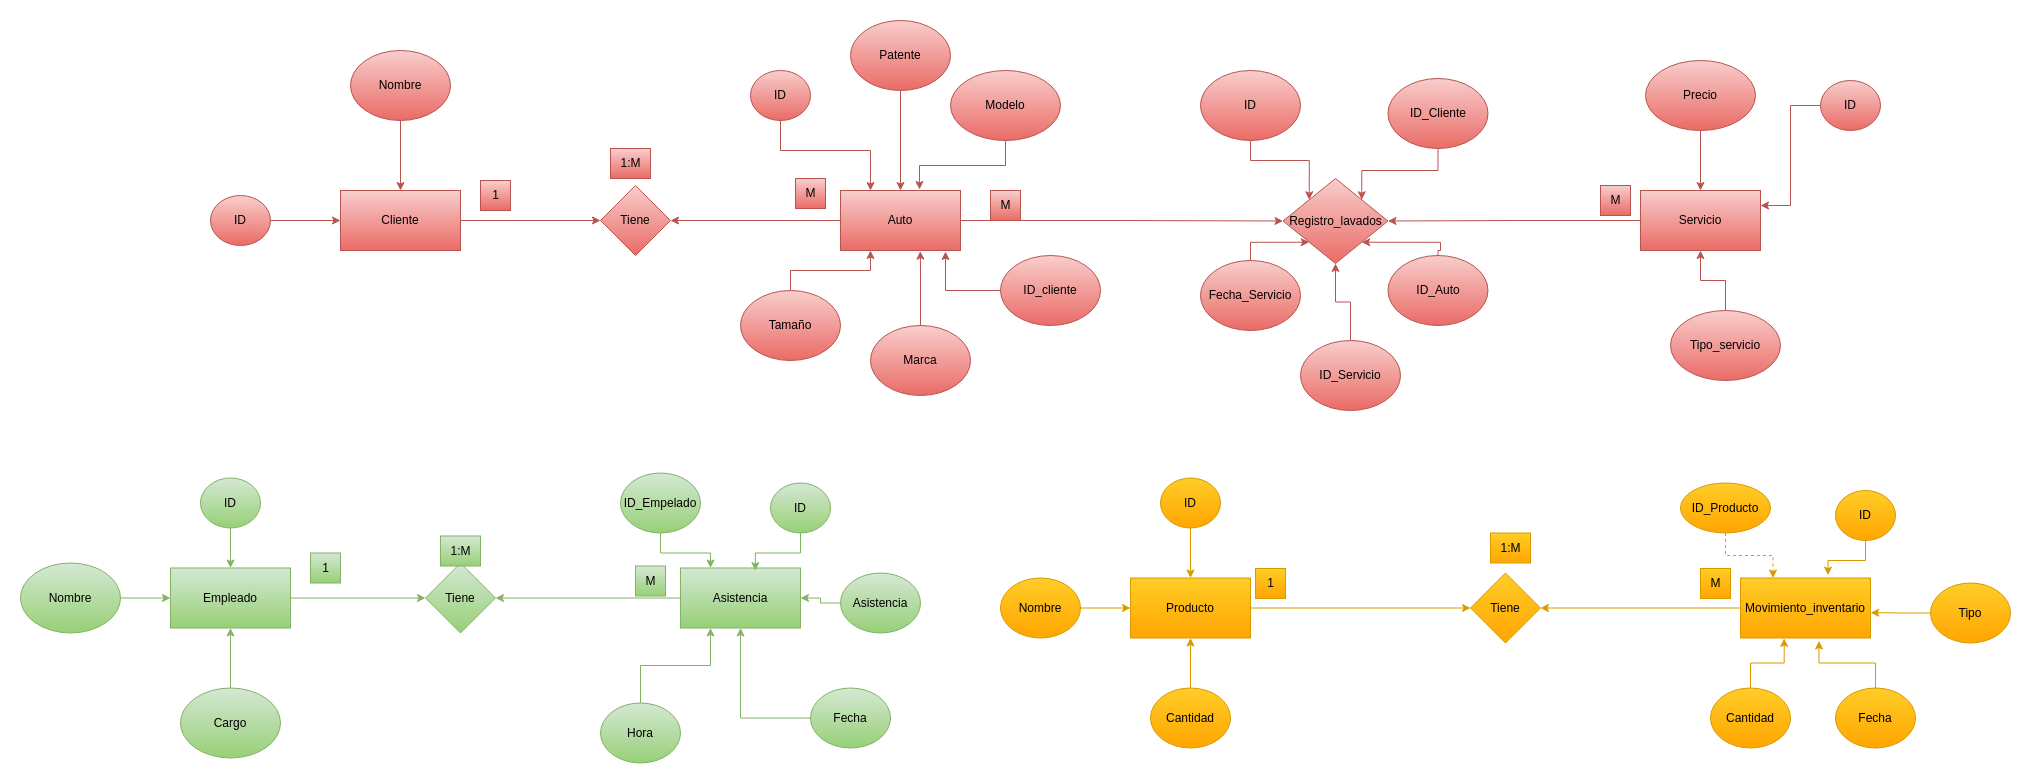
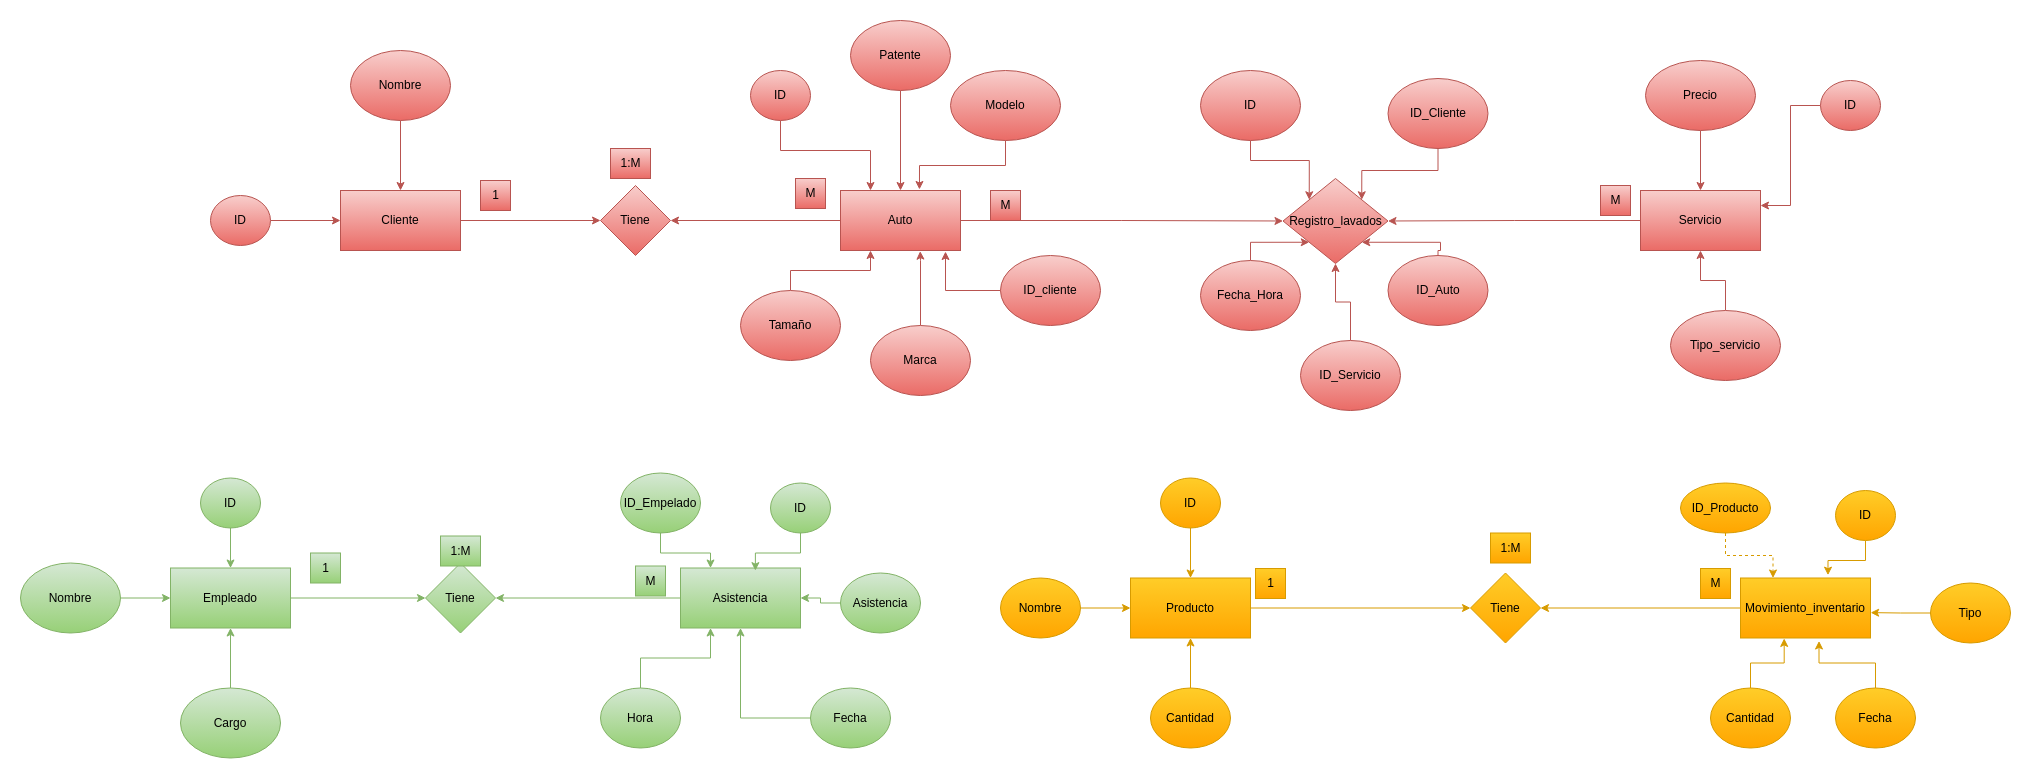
node "Fecha_Servicio": label "Fecha_Servicio" -> "Fecha_Hora"
node "Hora": moved (641, 733) -> (641, 718)
